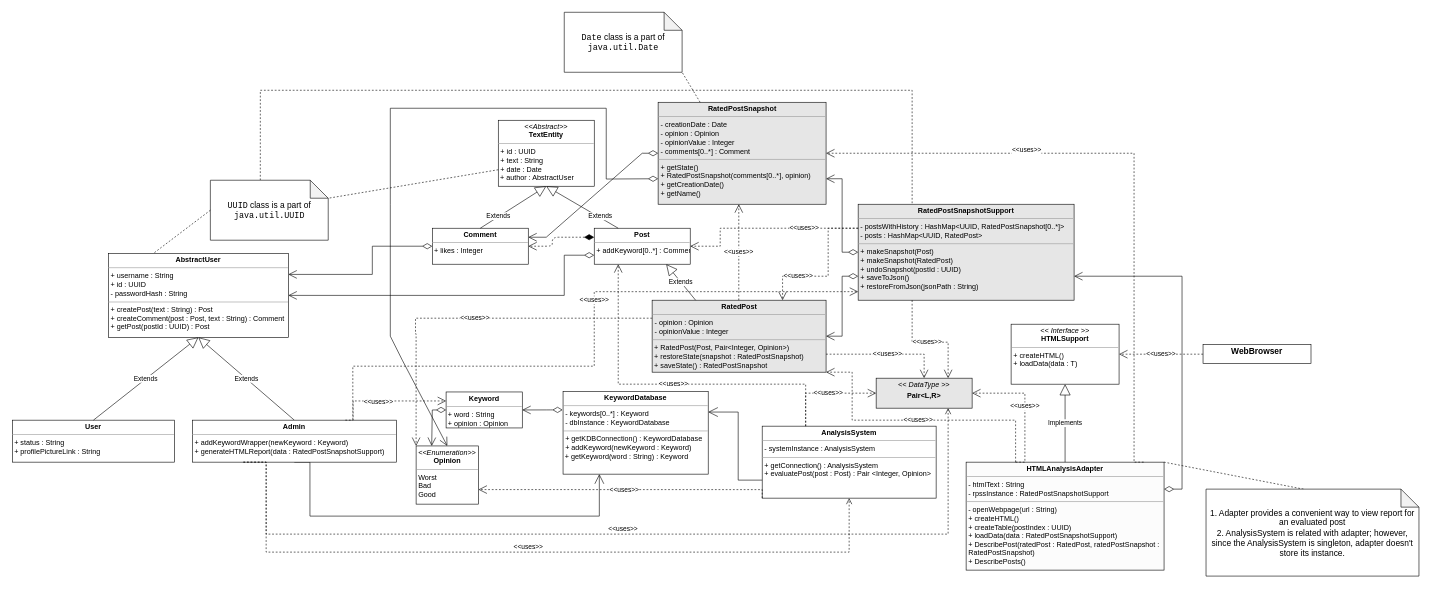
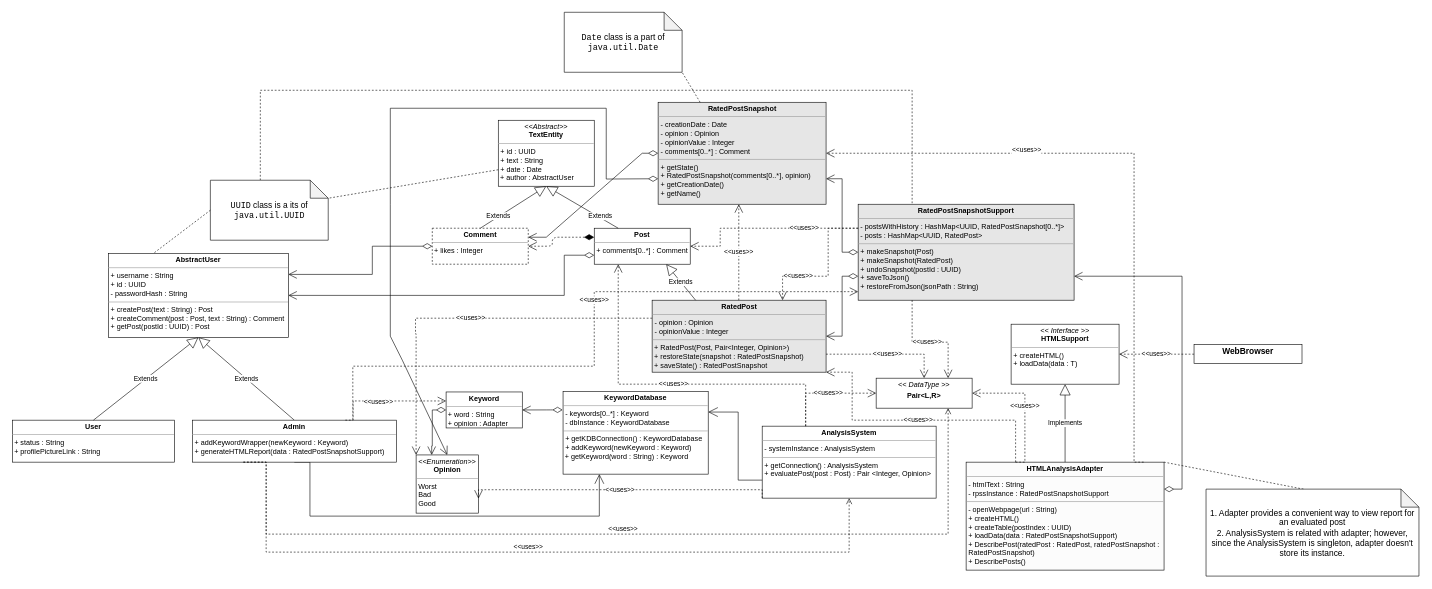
node "UUID class is a part of java.util.UUID": label "UUID class is a part of java.util.UUID" -> "UUID class is a its of java.util.UUID"
node "Post + addKeyword[0..*] : Comment": label "Post + addKeyword[0..*] : Comment" -> "Post + comments[0..*] : Comment"
node "Comment + likes : Integer": style solid -> dashed
node "WebBrowser": moved (1257, 354) -> (1248, 354)
node "<< DataType >> Pair<L,R>": fillcolor #e6e6e6 -> #ffffff
node "Keyword + word : String + opinion : Opinion": label "Keyword + word : String + opinion : Opinion" -> "Keyword + word : String + opinion : Adapter"
node "<<Enumeration>> Opinion Worst Bad Good": moved (447, 475) -> (447, 484)
